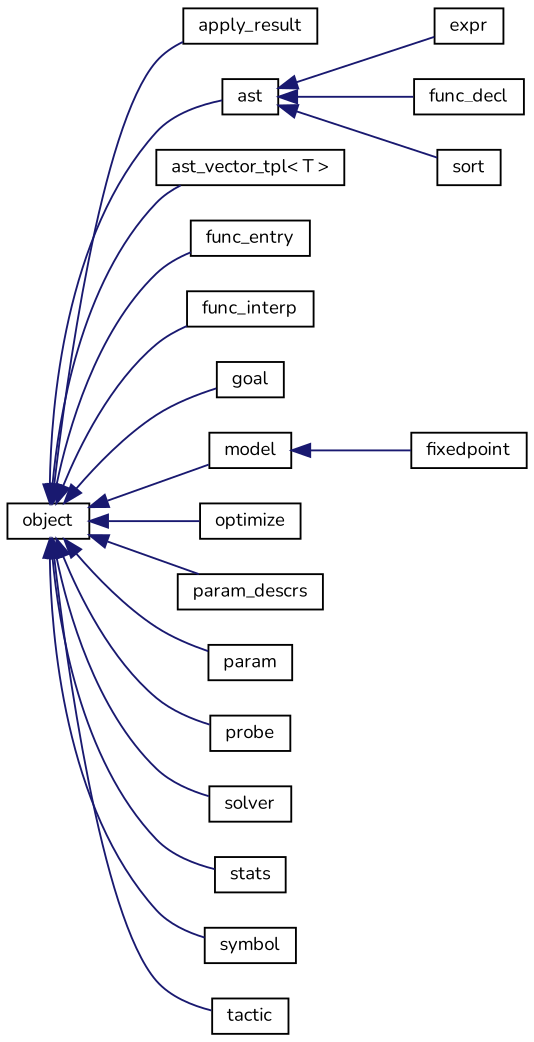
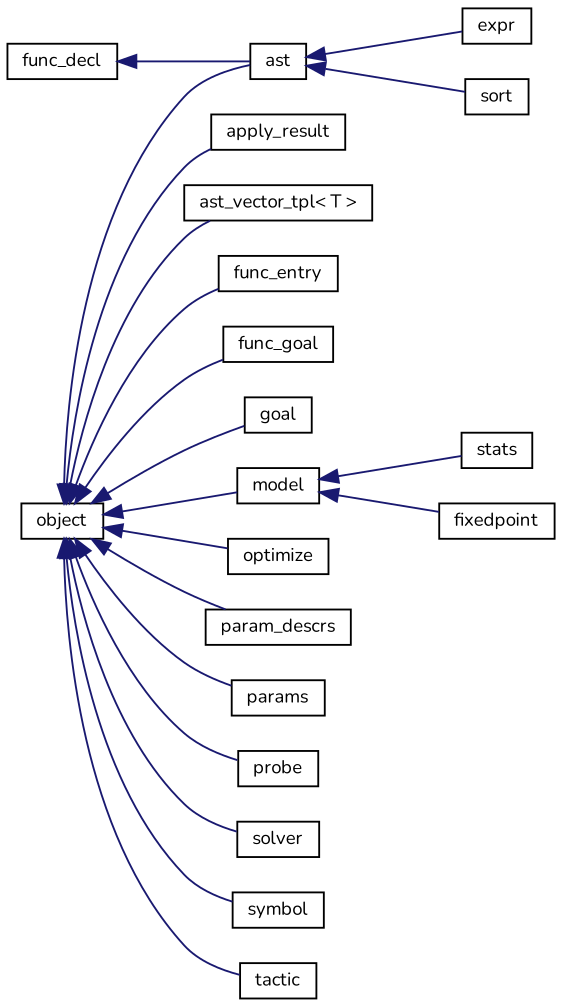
edge "func_decl" -> "ast": reversed
node "func_interp": label "func_interp" -> "func_goal"
node "param": label "param" -> "params"
edge "stats" -> "object": now "stats" -> "model"
